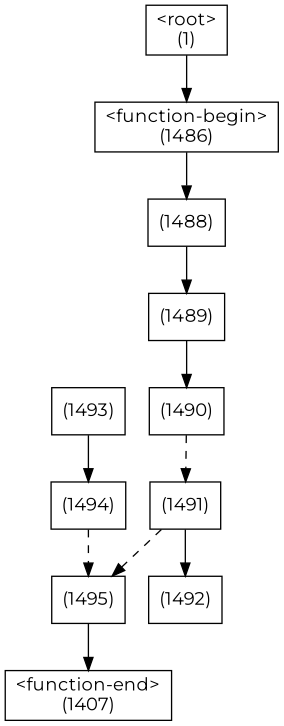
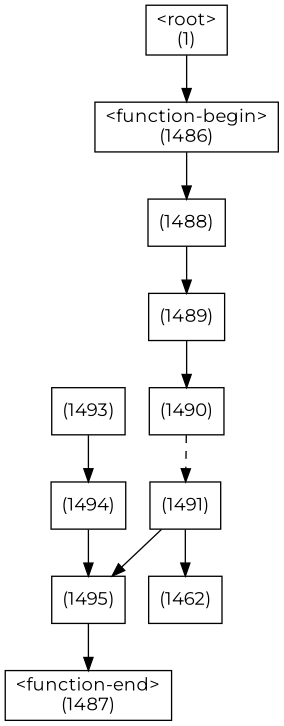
edge "(1494)" -> "(1495)": style dashed -> solid
edge "(1491)" -> "(1495)": style dashed -> solid
node "(1492)": label "(1492)" -> "(1462)"
node "<function-end> (1407)": label "<function-end> (1407)" -> "<function-end> (1487)"
